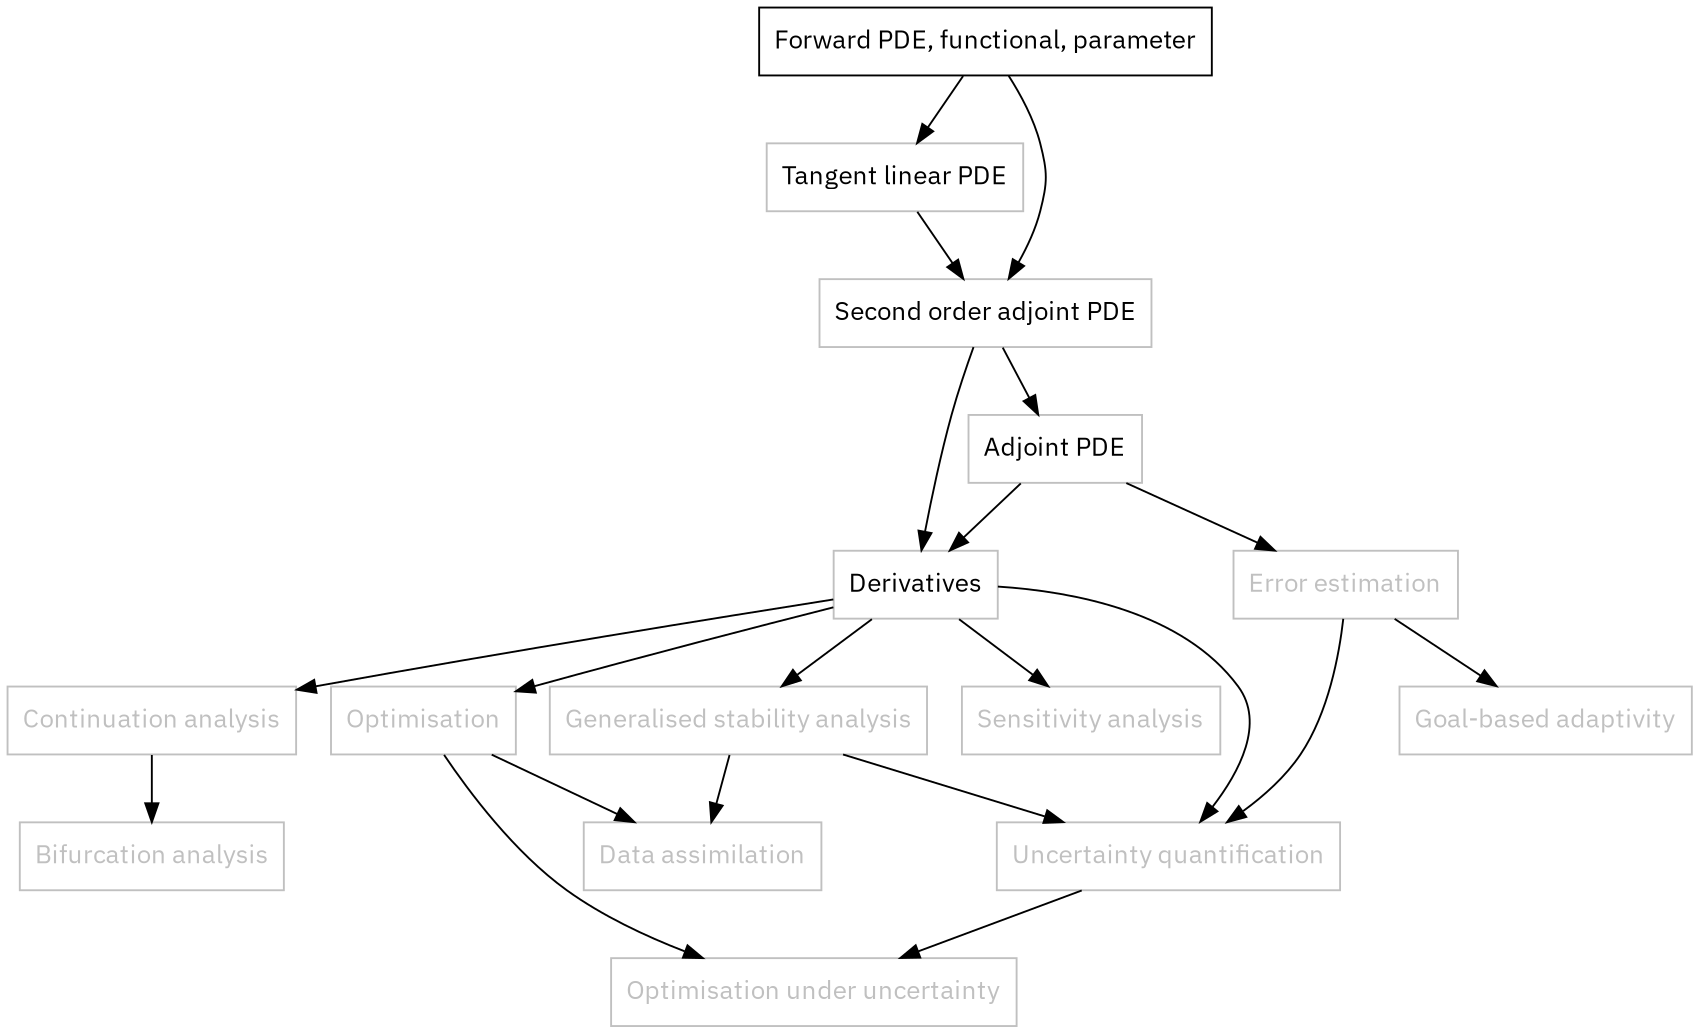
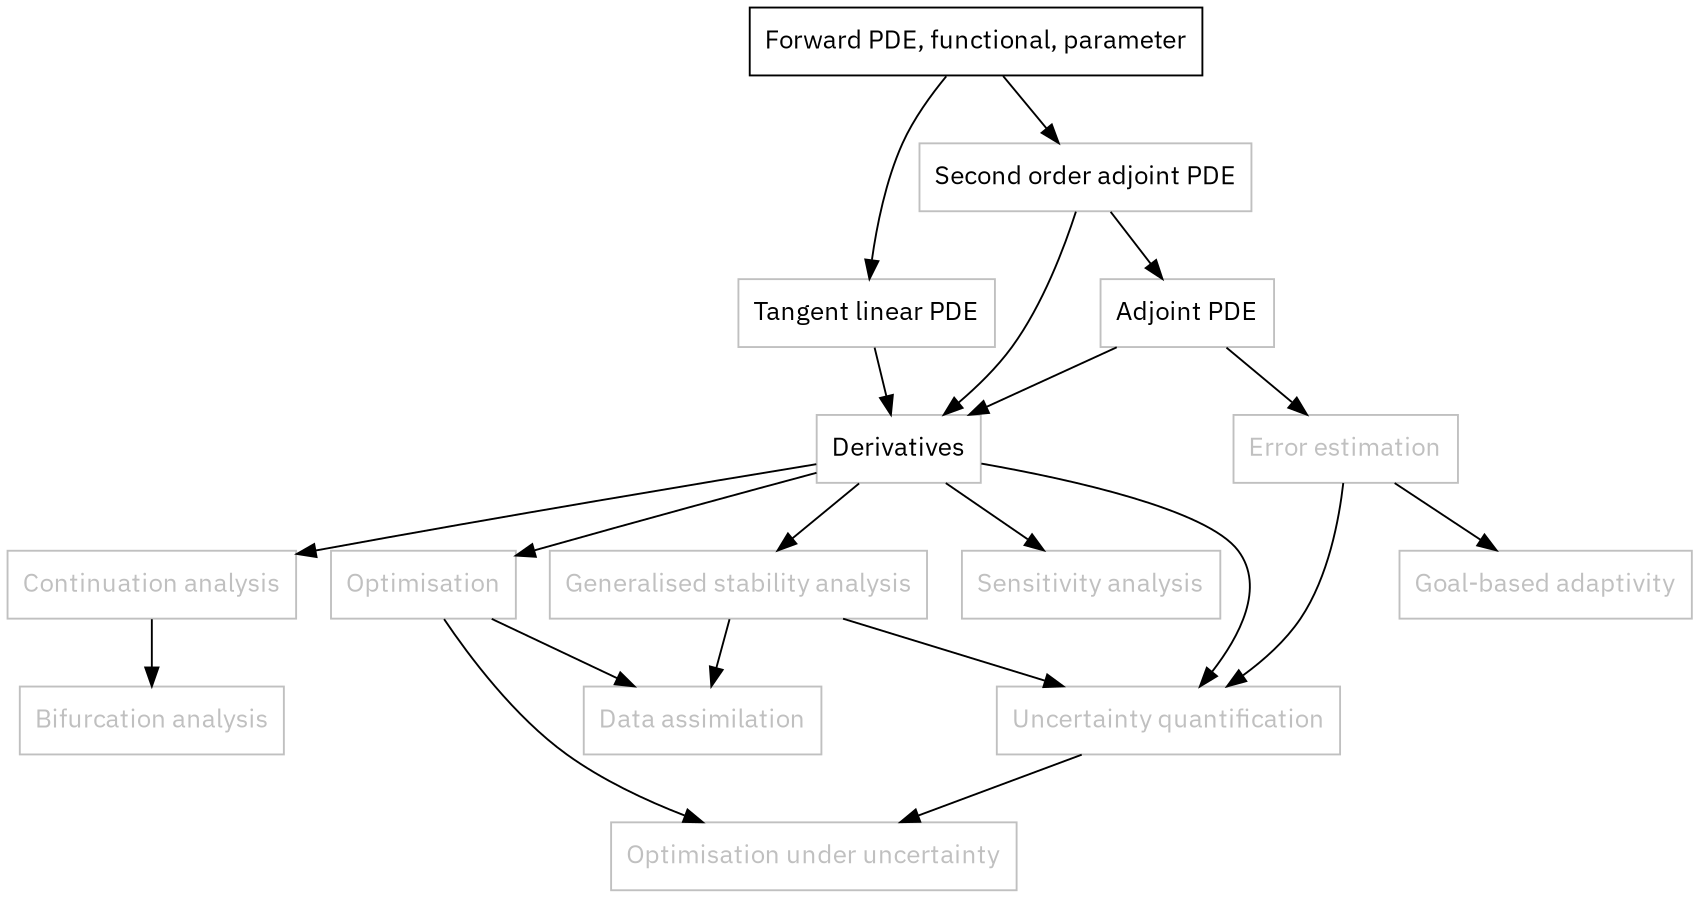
edge "Tangent linear PDE" -> "Second order adjoint PDE": now "Tangent linear PDE" -> "Derivatives"
